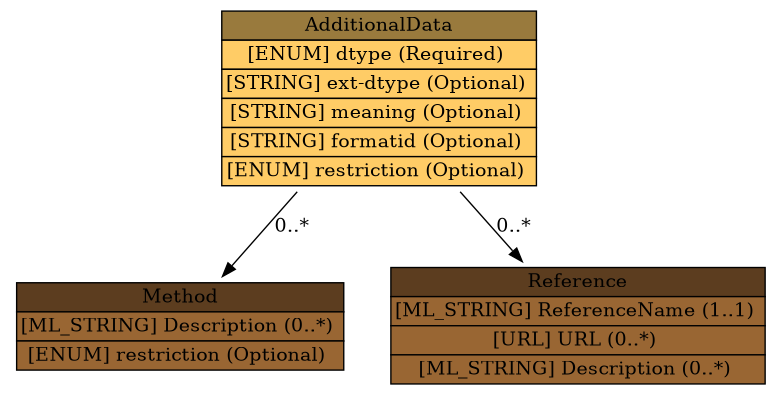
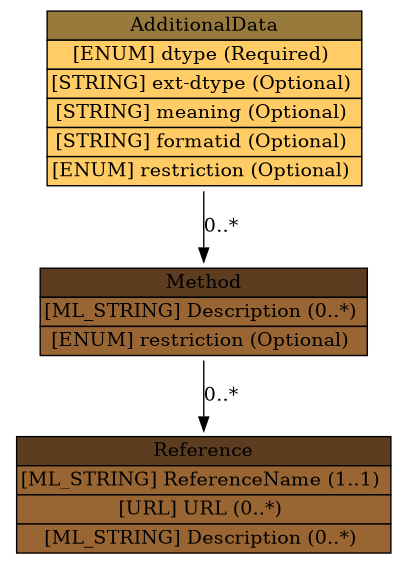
edge "AdditionalData" -> "Reference": now "Method" -> "Reference"
